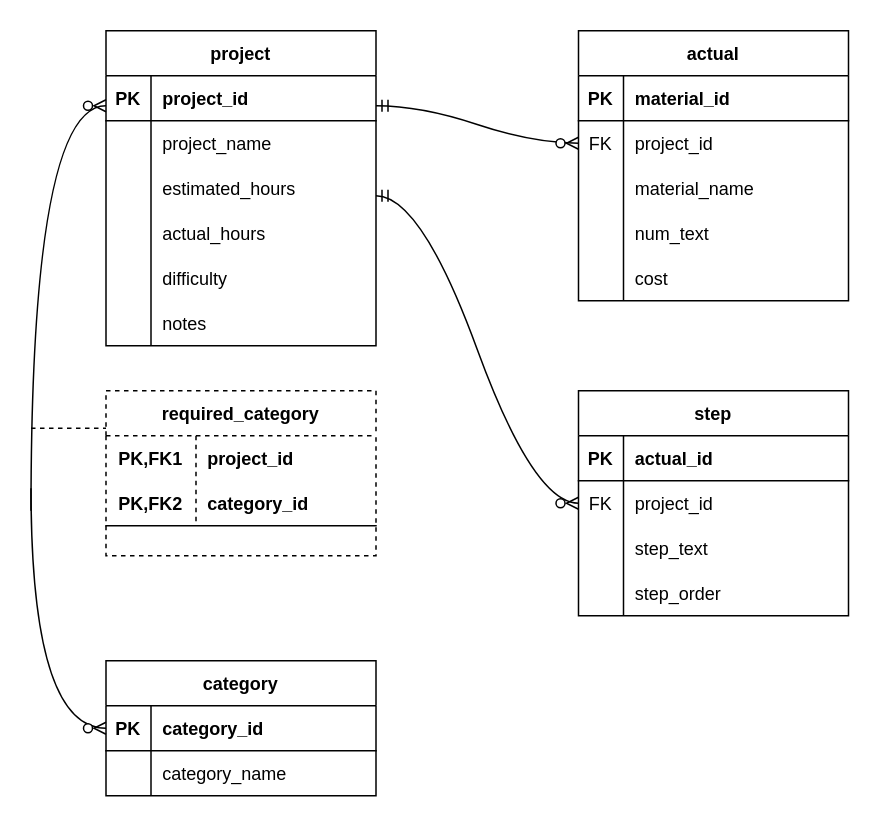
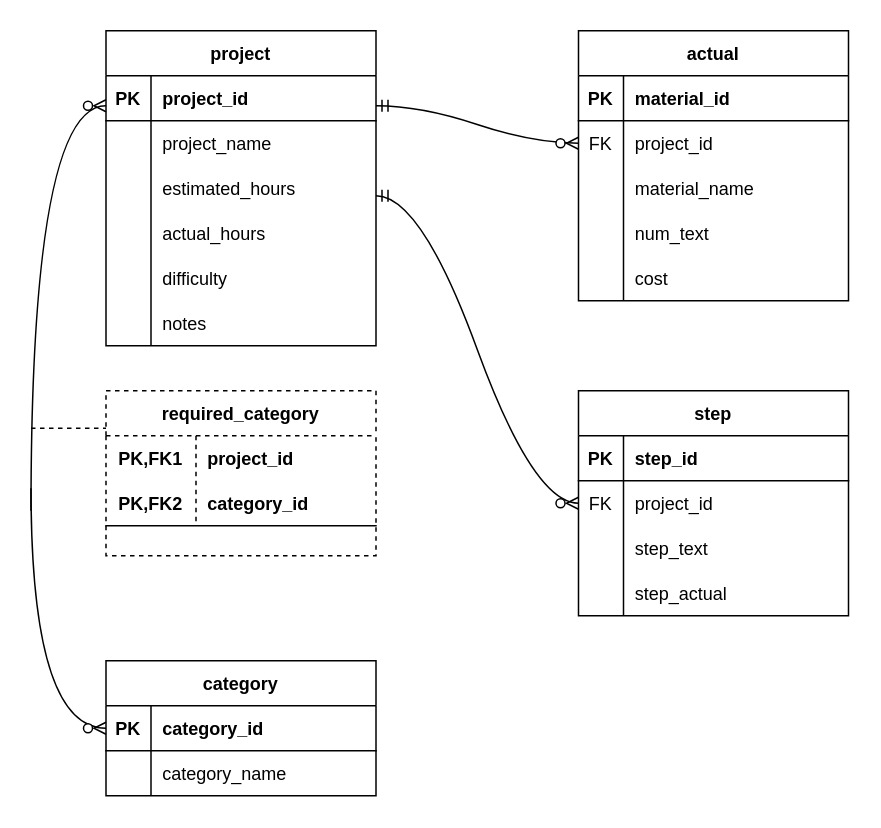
node "actual_id": label "actual_id" -> "step_id"
node "step_order": label "step_order" -> "step_actual"
